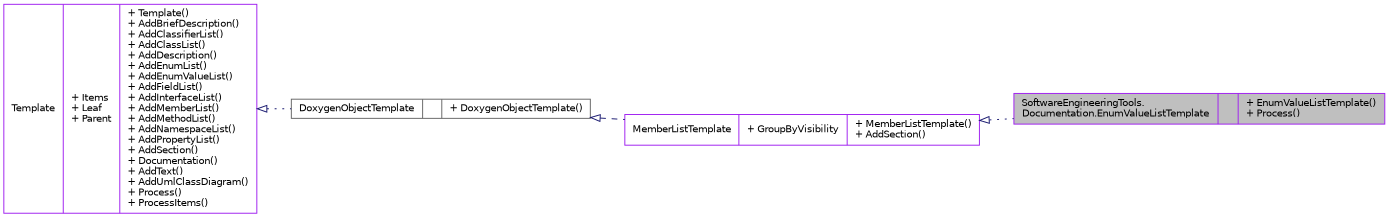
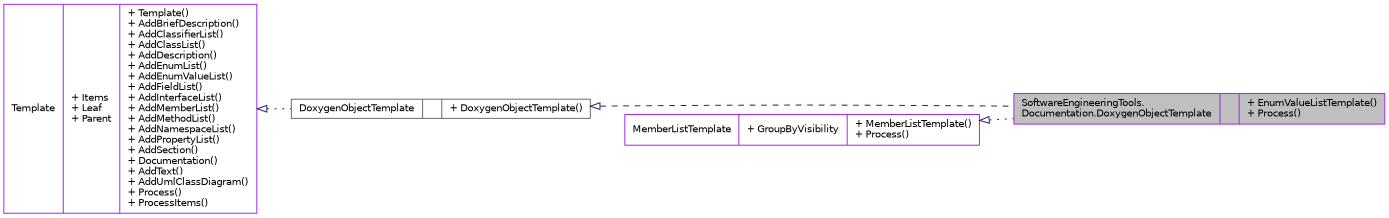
node "SoftwareEngineeringTools.": text "Documentation.EnumValueListTemplate" -> "Documentation.DoxygenObjectTemplate"
edge "MemberListTemplate" -> "DoxygenObjectTemplate": now "SoftwareEngineeringTools." -> "DoxygenObjectTemplate"
node "MemberListTemplate": text "+ AddSection()" -> "+ Process()"
